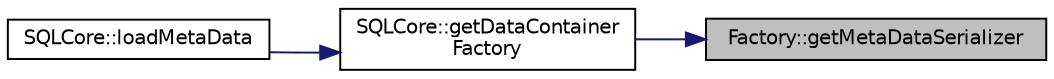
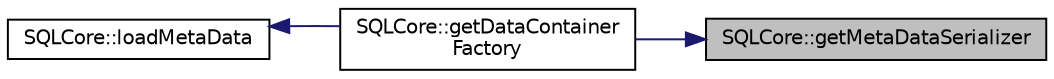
node "Factory::getMetaDataSerializer": label "Factory::getMetaDataSerializer" -> "SQLCore::getMetaDataSerializer"
edge "SQLCore::loadMetaData" -> "SQLCore::getDataContainer Factory": reversed
